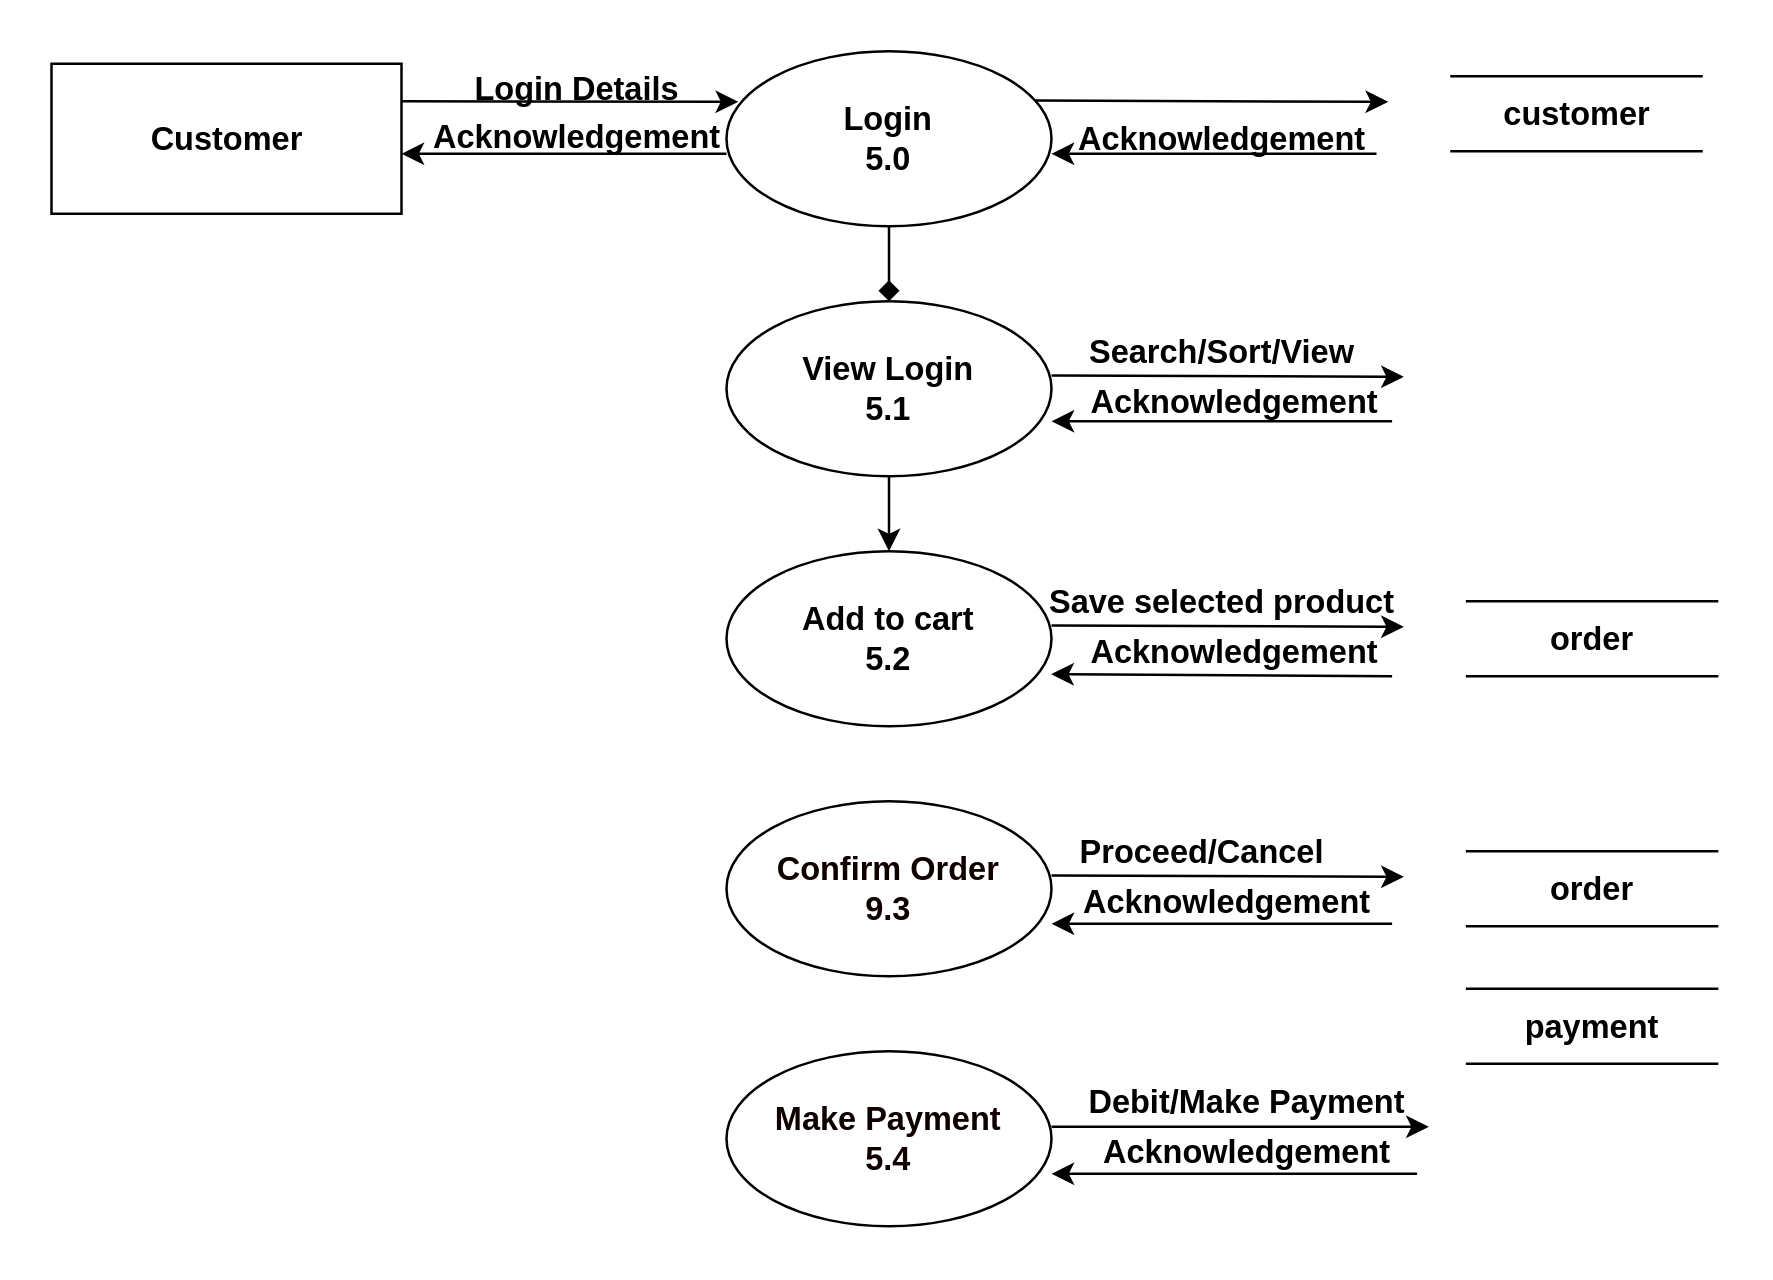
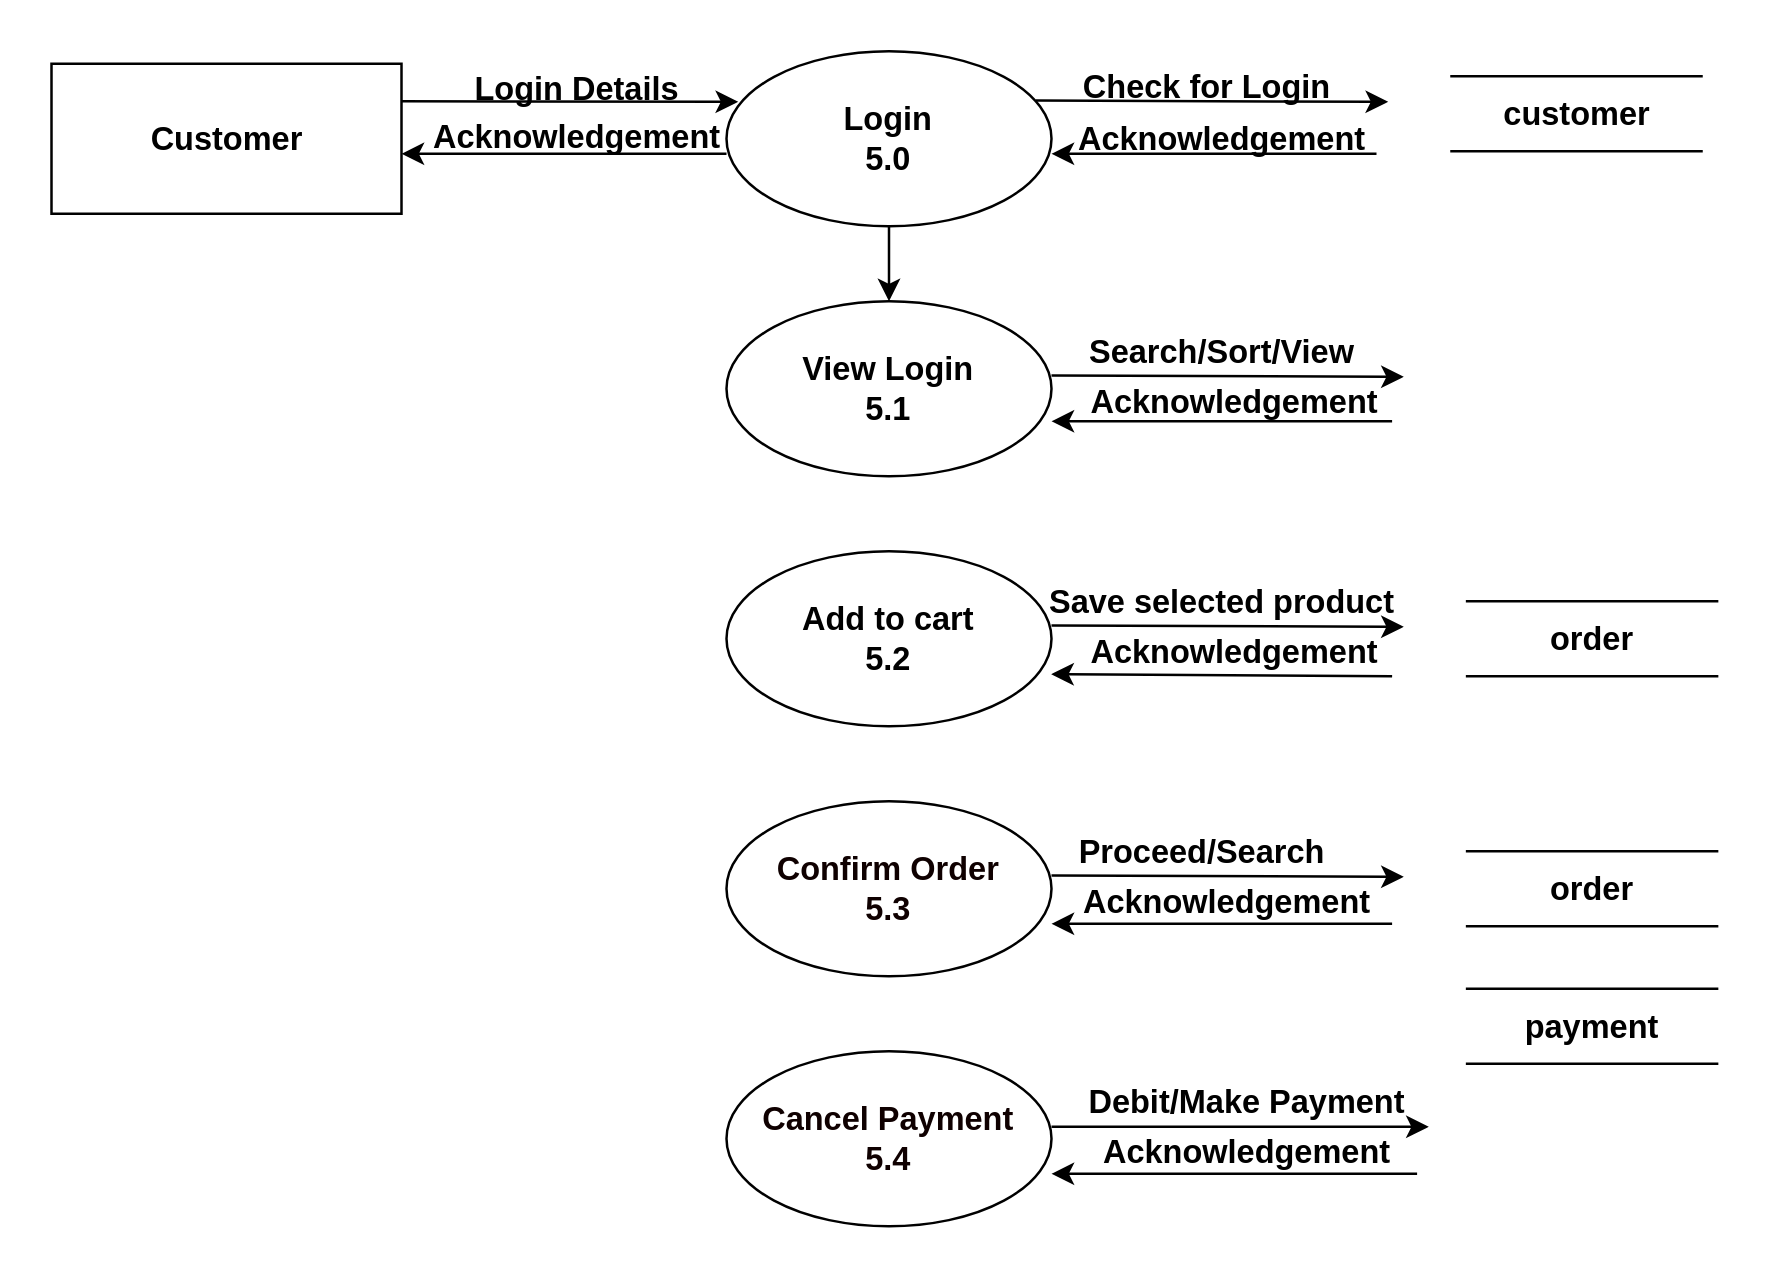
node "Check for Login": added
edge "Login 5.0" -> "View Login 5.1": arrowhead diamond -> classic
edge "View Login 5.1" -> "Add to cart 5.2": removed
node "Proceed/Cancel": label "Proceed/Cancel" -> "Proceed/Search"
node "Confirm Order 9.3": label "Confirm Order 9.3" -> "Confirm Order 5.3"
node "Make Payment 5.4": label "Make Payment 5.4" -> "Cancel Payment 5.4"
